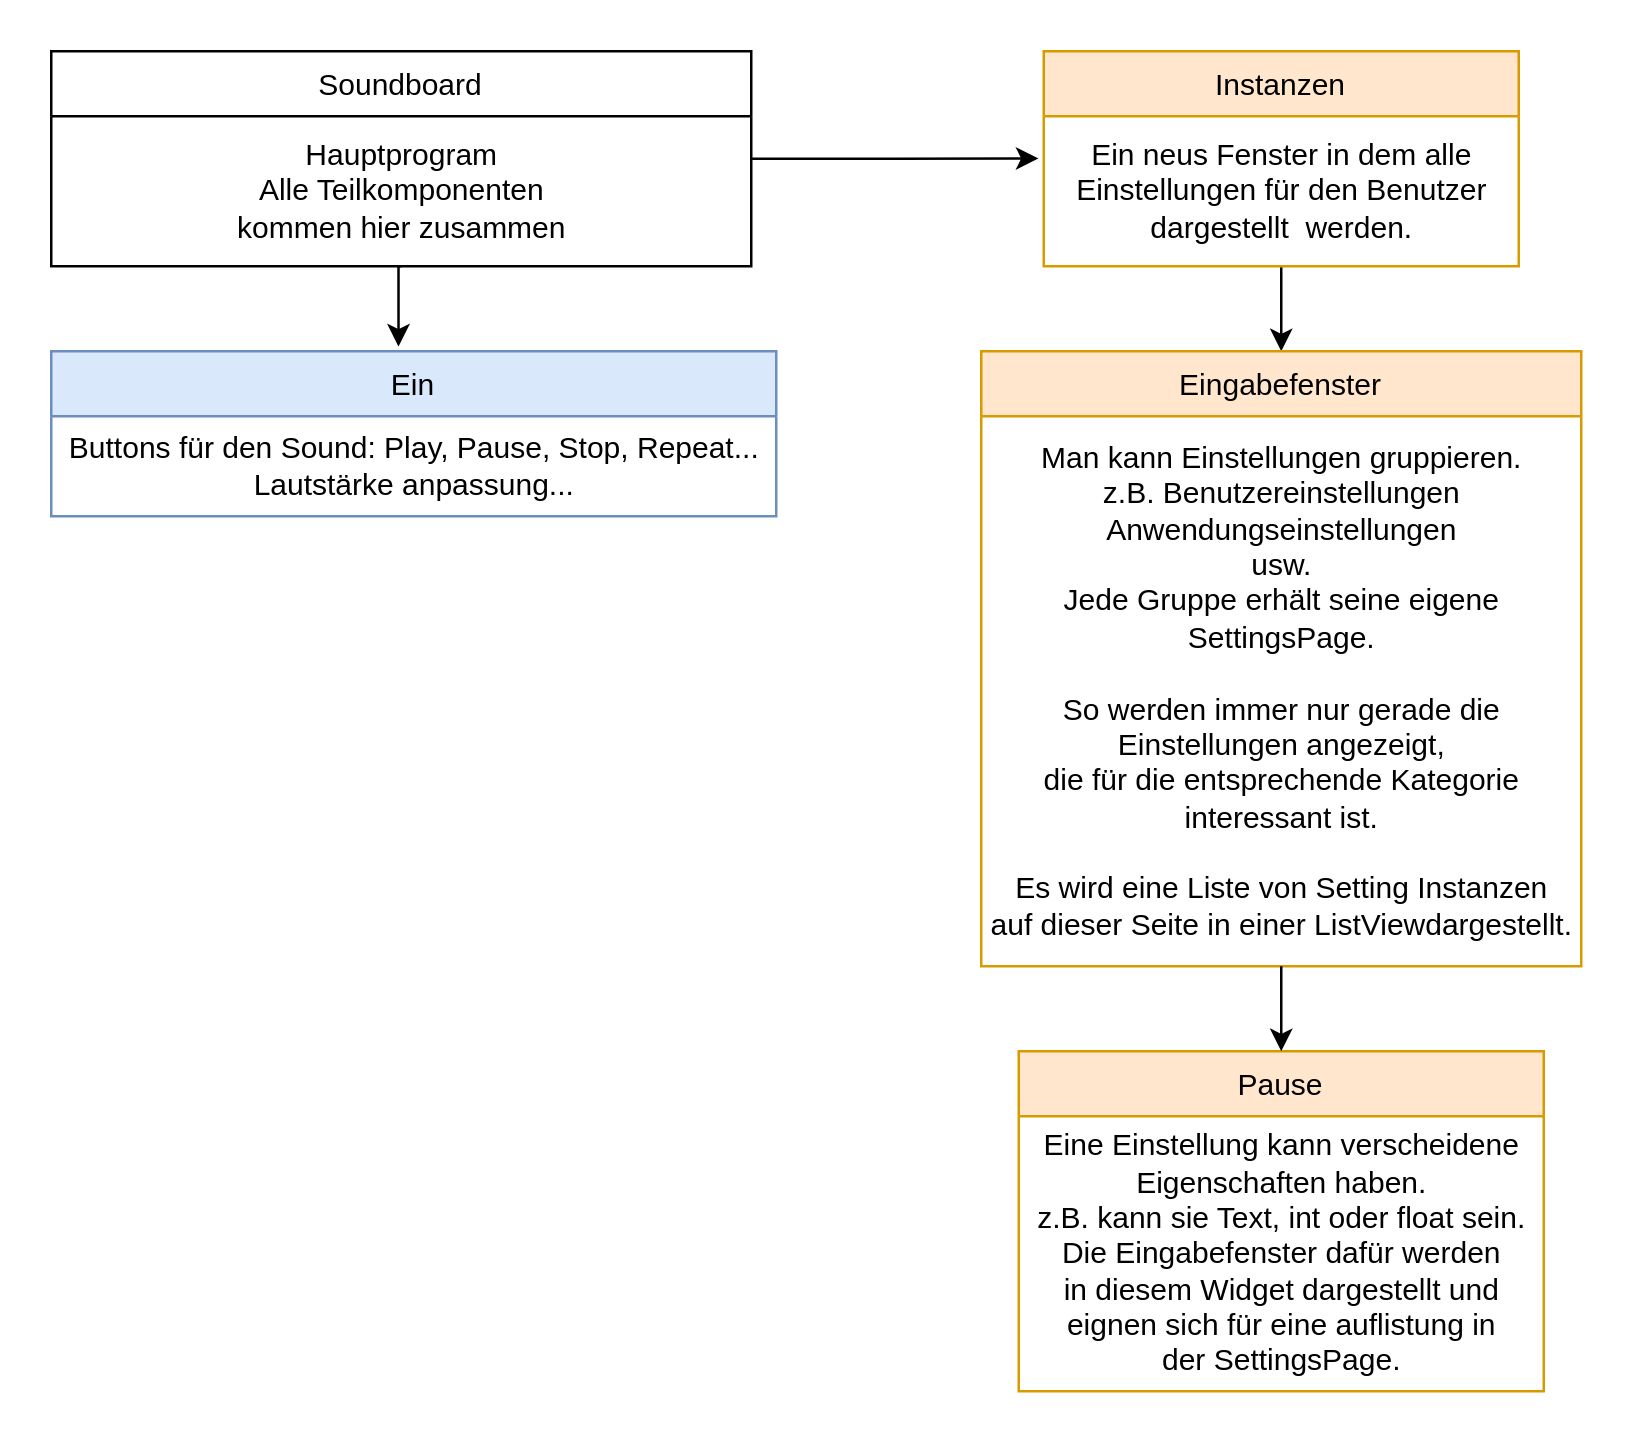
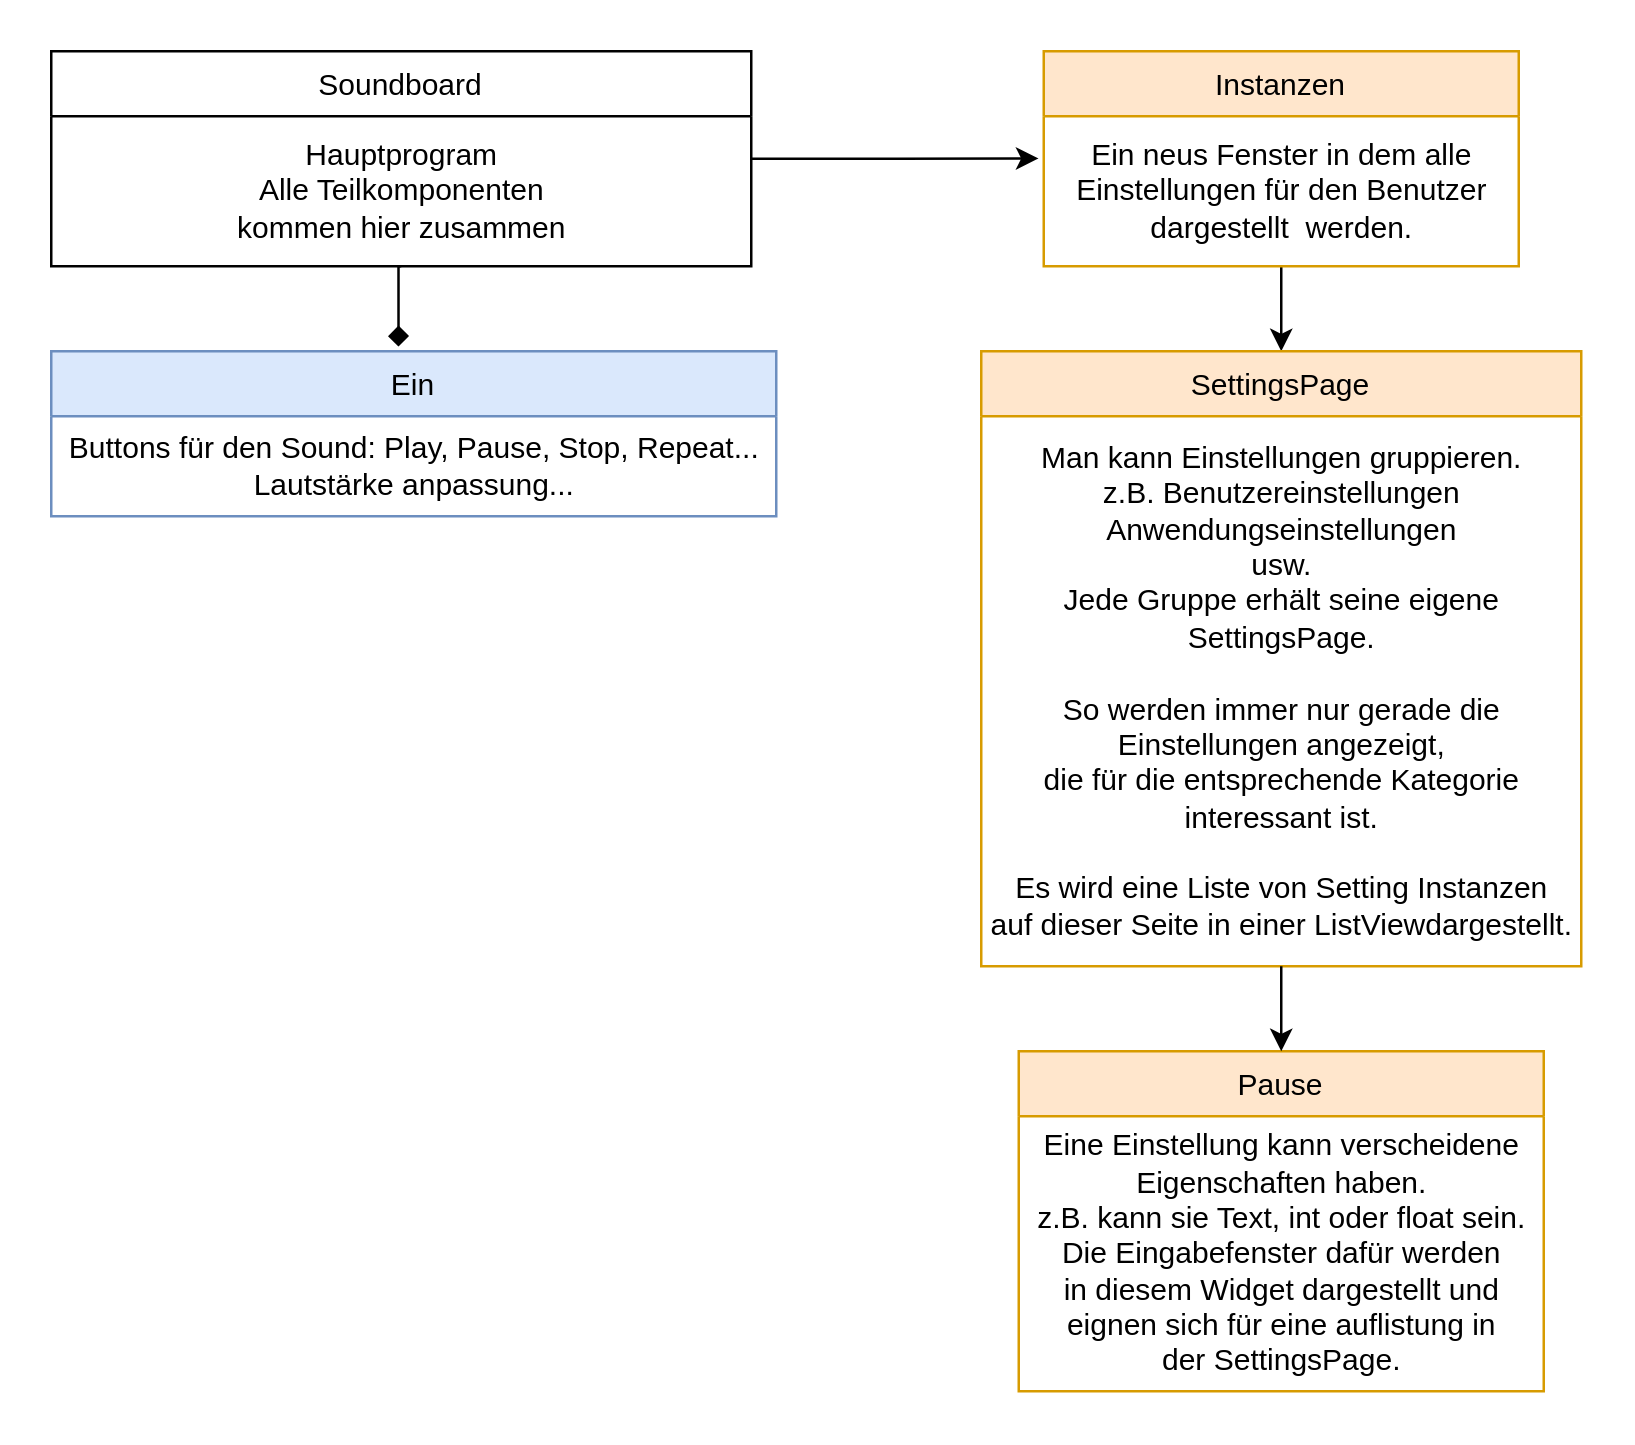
edge "Soundboard" -> "Ein": arrowhead classic -> diamond
node "Eingabefenster": label "Eingabefenster" -> "SettingsPage"
